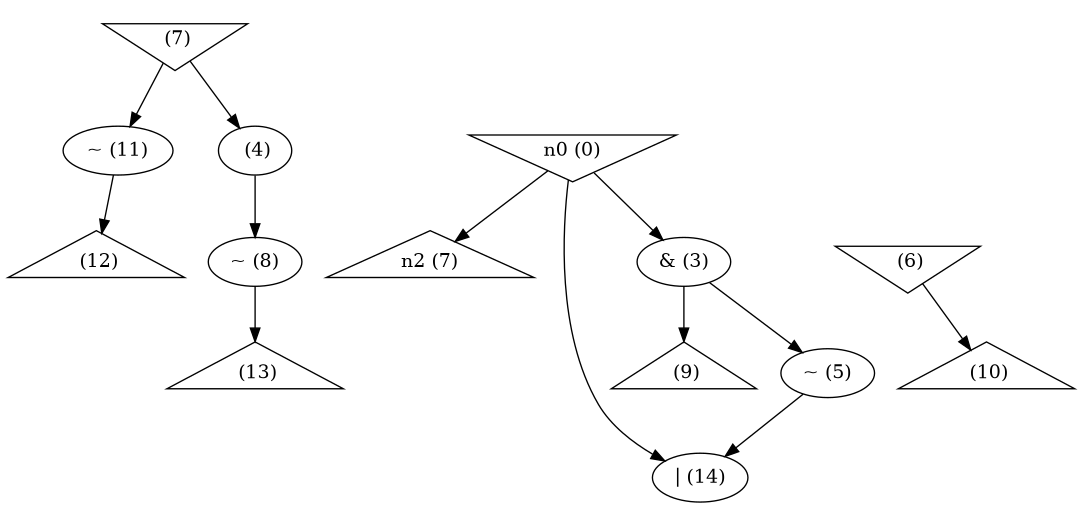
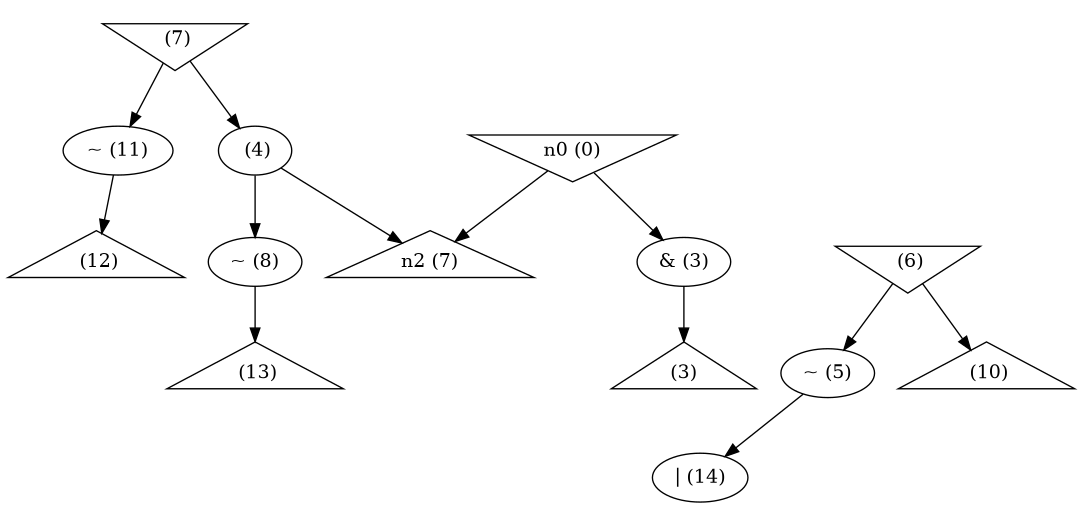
edge "(4)" -> "n2 (7)": added
edge "& (3)" -> "~ (5)": now "(6)" -> "~ (5)"
edge "n0 (0)" -> "| (14)": removed
node "(9)": label "(9)" -> "(3)"
